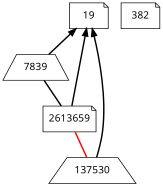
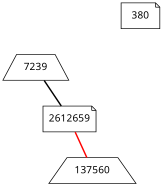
node "19": removed
node "382": label "382" -> "380"
node "7839": label "7839" -> "7239"
node "2613659": label "2613659" -> "2612659"
node "137530": label "137530" -> "137560"
